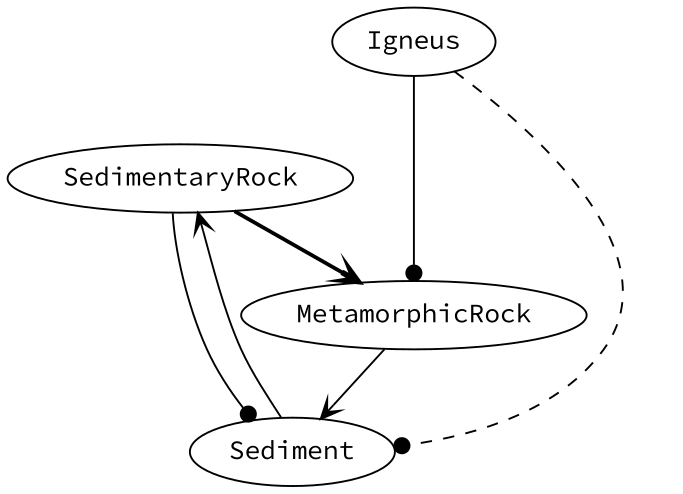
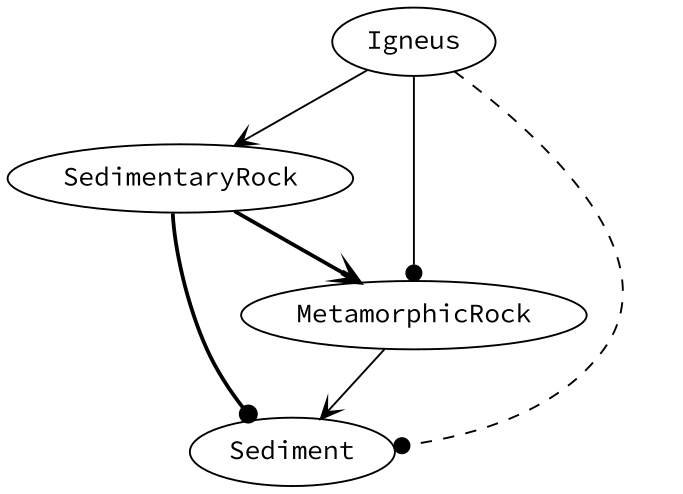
edge "SedimentaryRock" -> "Sediment": style solid -> bold
edge "Sediment" -> "SedimentaryRock": now "Igneus" -> "SedimentaryRock"
